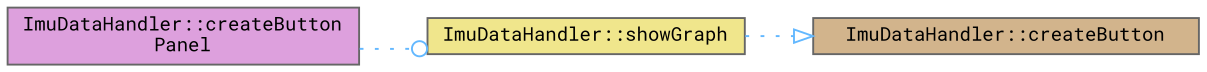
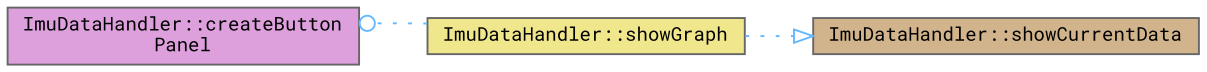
node "ImuDataHandler::createButton": label "ImuDataHandler::createButton" -> "ImuDataHandler::showCurrentData"
edge "ImuDataHandler::createButton Panel" -> "ImuDataHandler::showGraph": reversed
